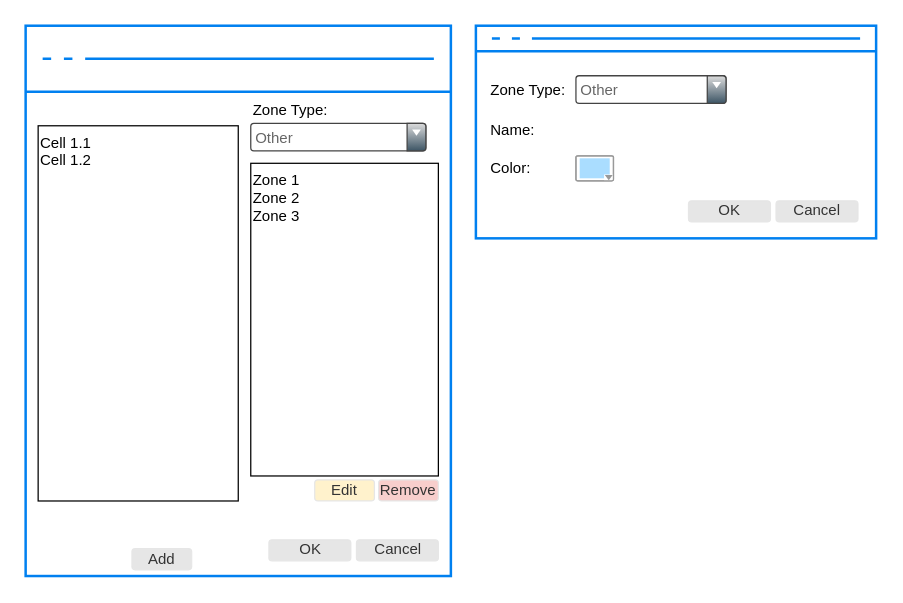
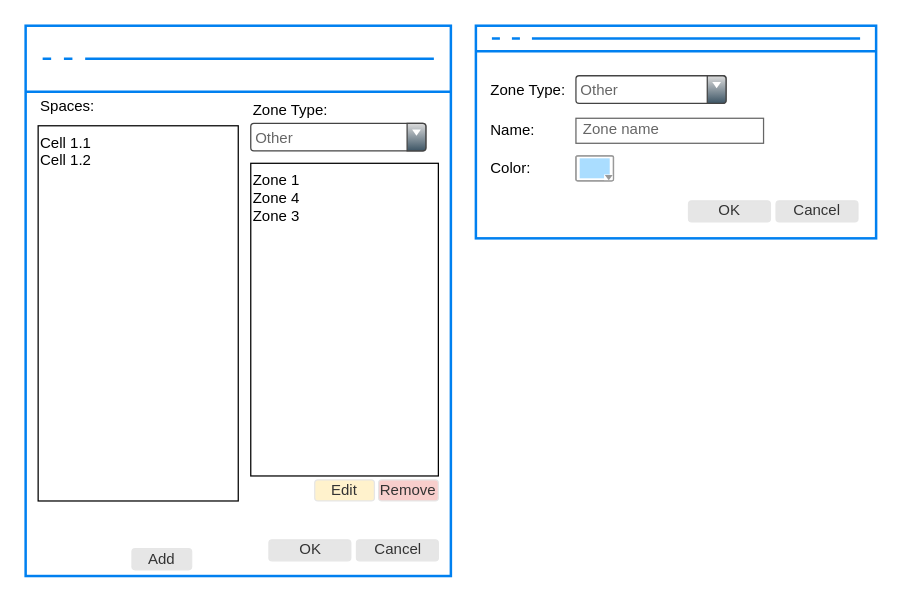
node "Spaces:": added
node "Zone name": added
node "Zone 1 Zone 2 Zone 3": label "Zone 1 Zone 2 Zone 3" -> "Zone 1 Zone 4 Zone 3"
